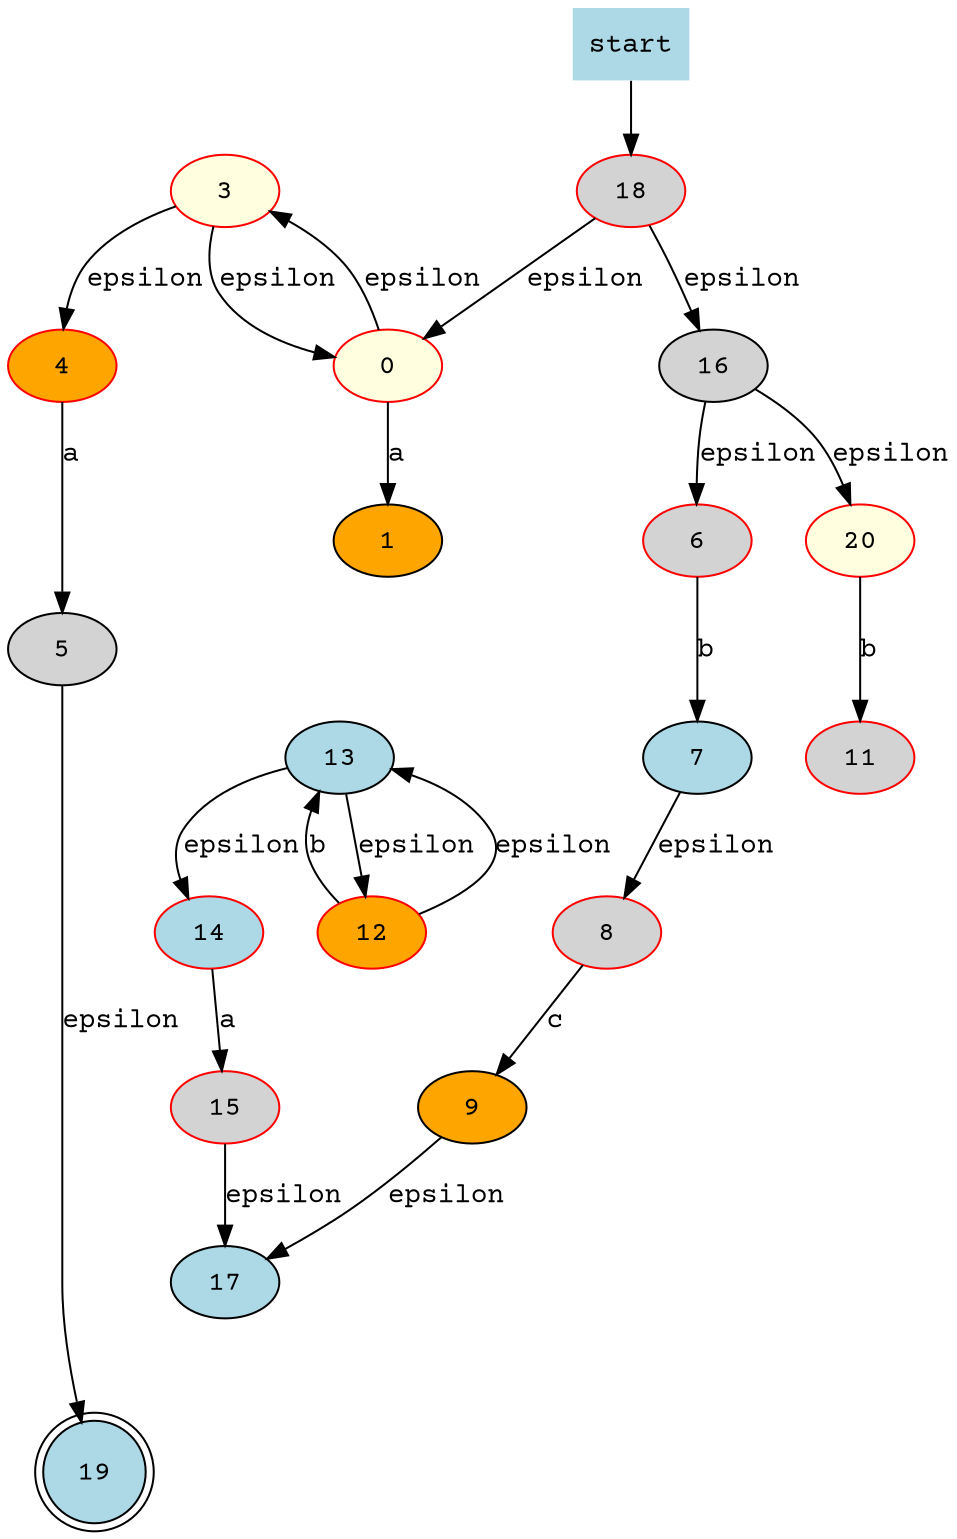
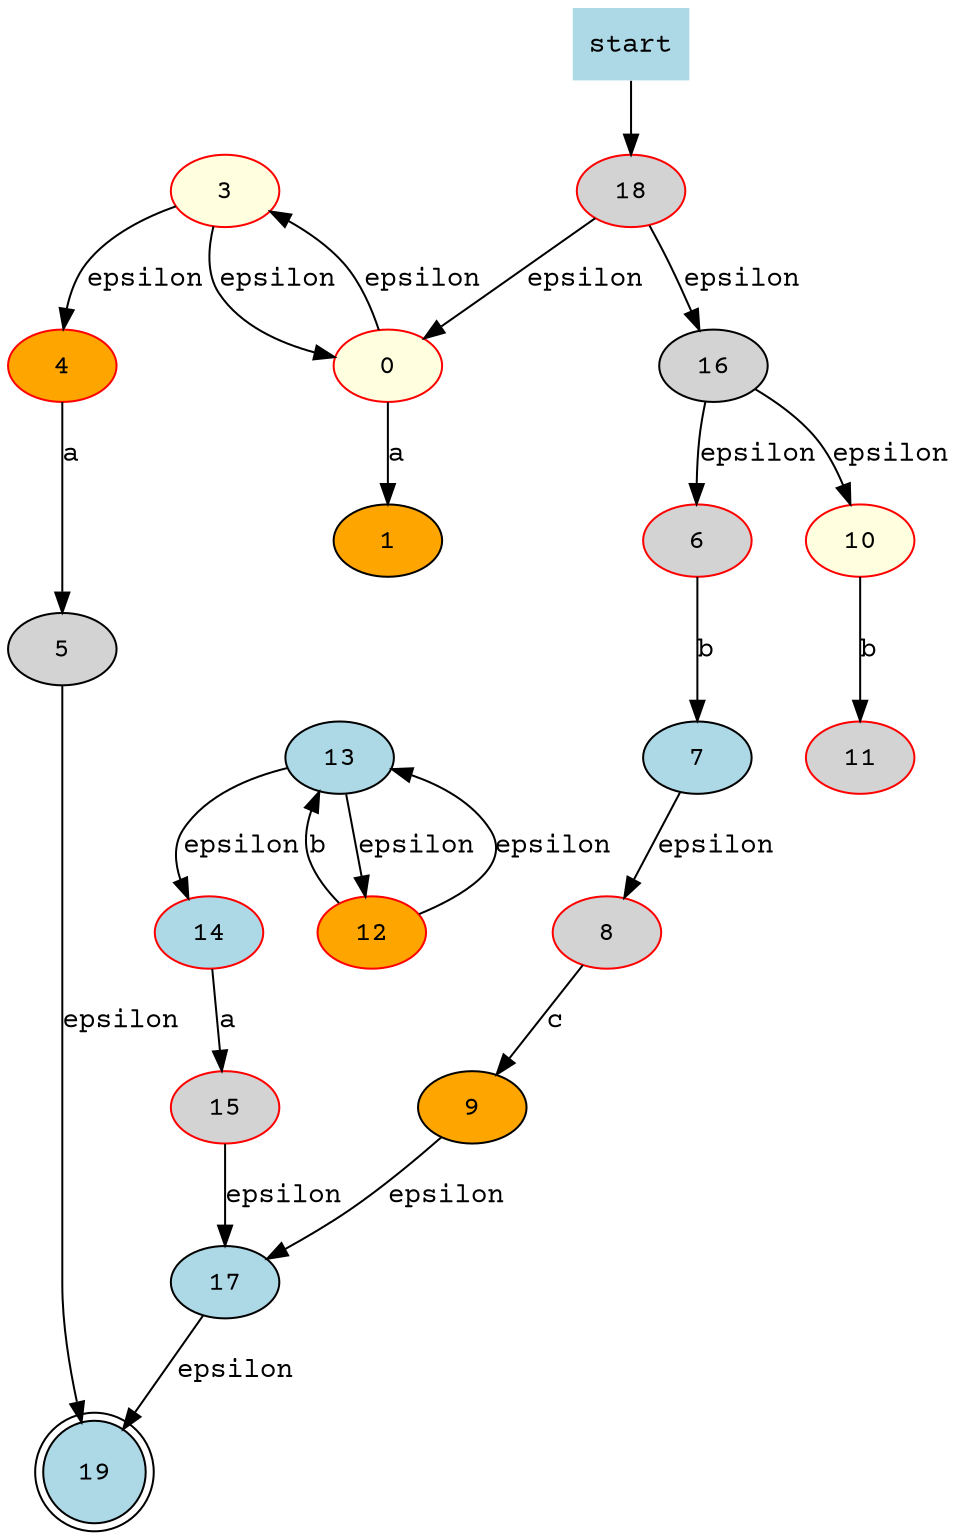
node "20": label "20" -> "10"
edge "17" -> "19": added, label "epsilon"
